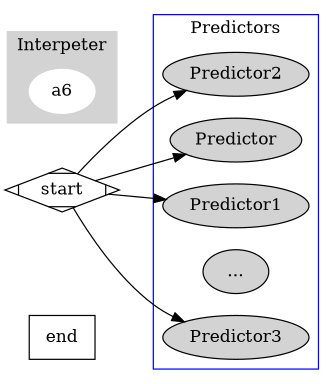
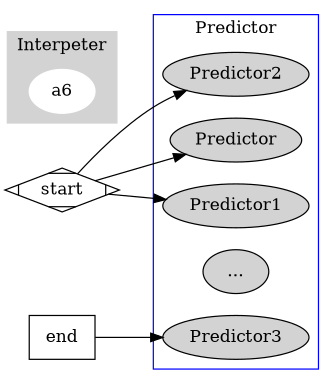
cluster "Predictors": label "Predictors" -> "Predictor"
edge "start" -> "Predictor3": now "end" -> "Predictor3"
